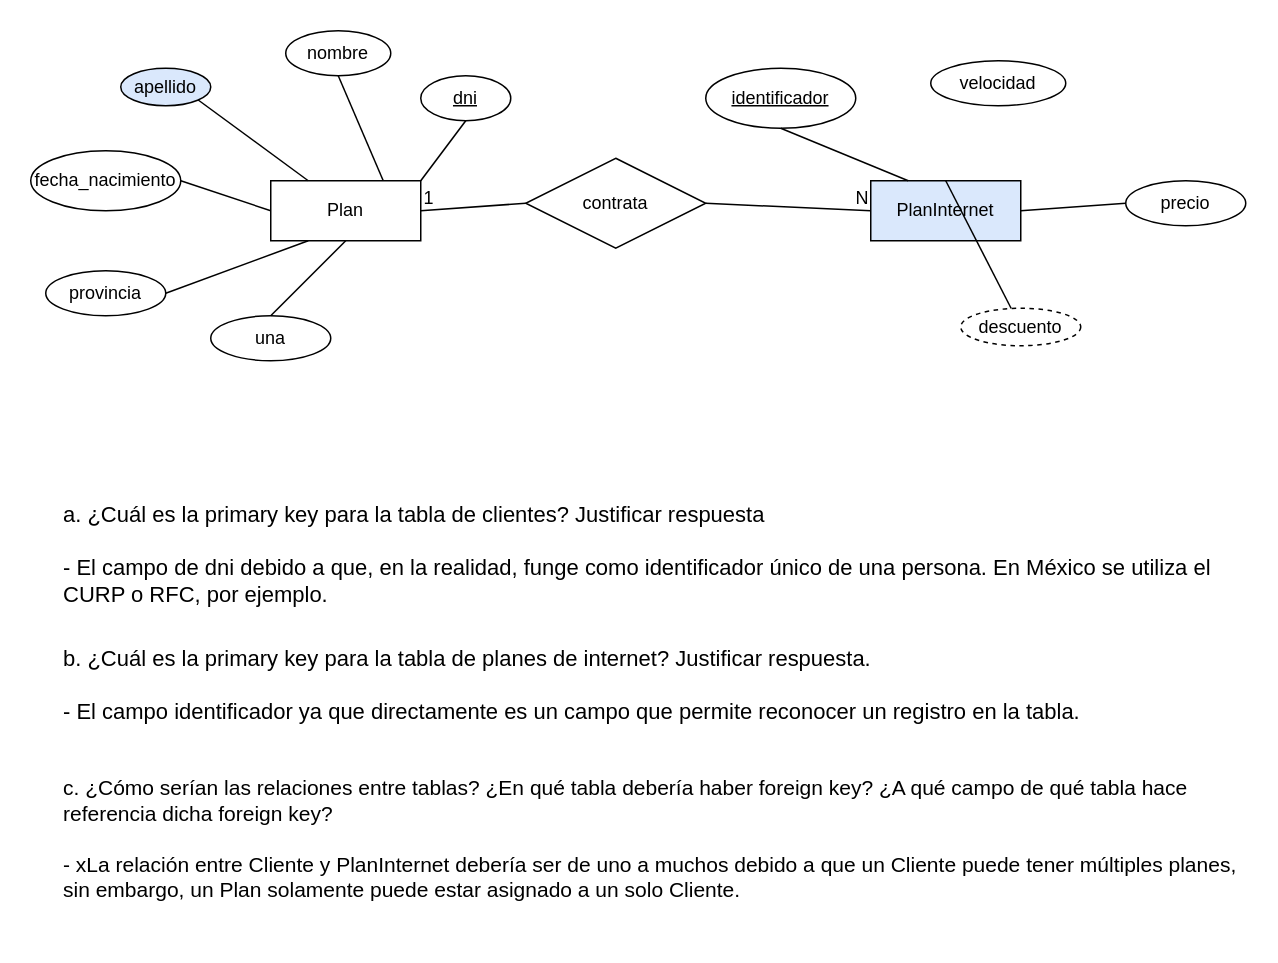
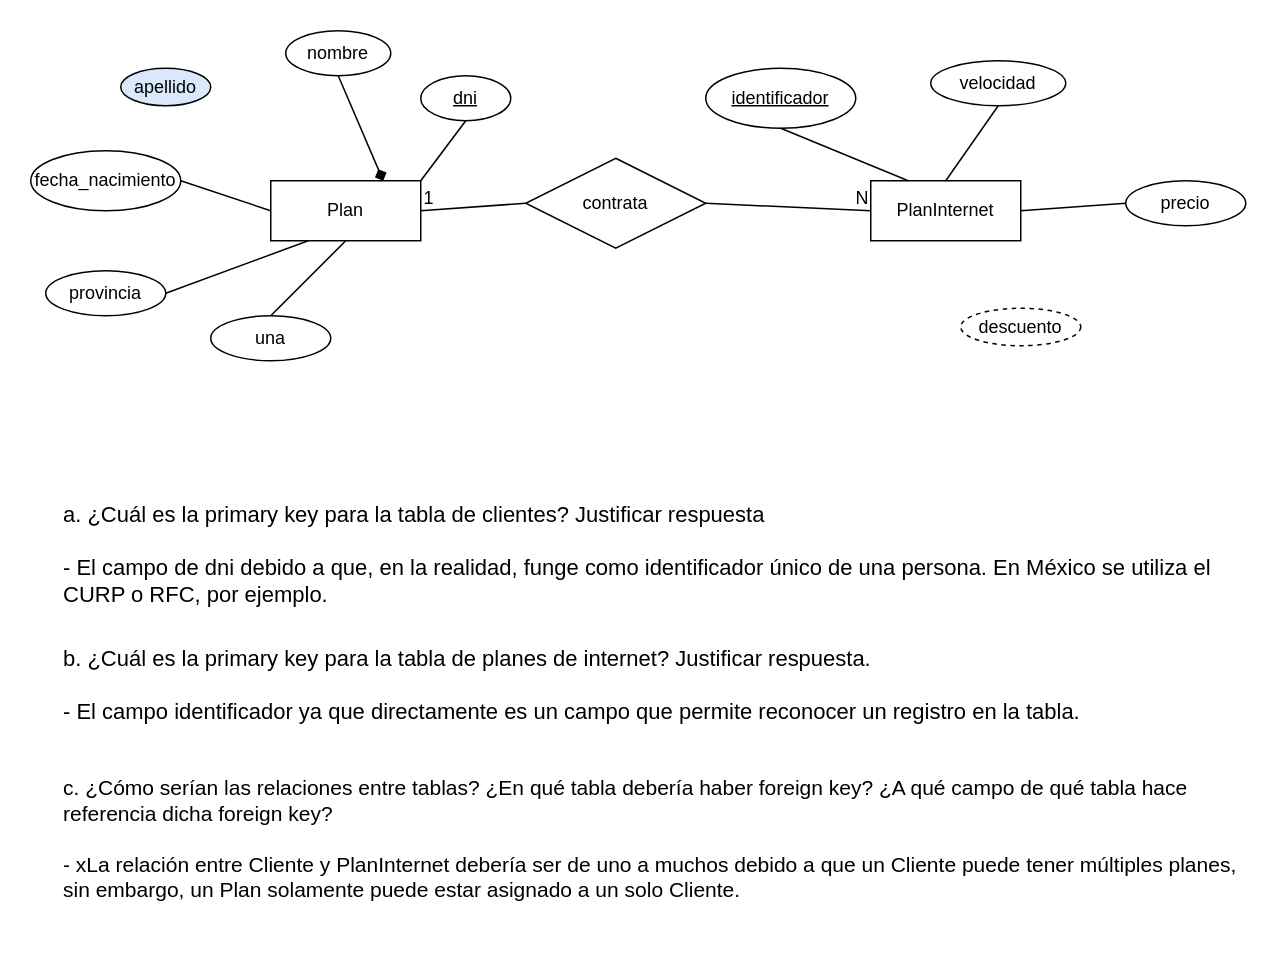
edge "apellido" -- "Plan": removed
edge "nombre" -- "Plan": arrowhead none -> diamond
node "PlanInternet": fillcolor #dae8fc -> #ffffff
edge "PlanInternet" -- "descuento": now "PlanInternet" -- "velocidad"
